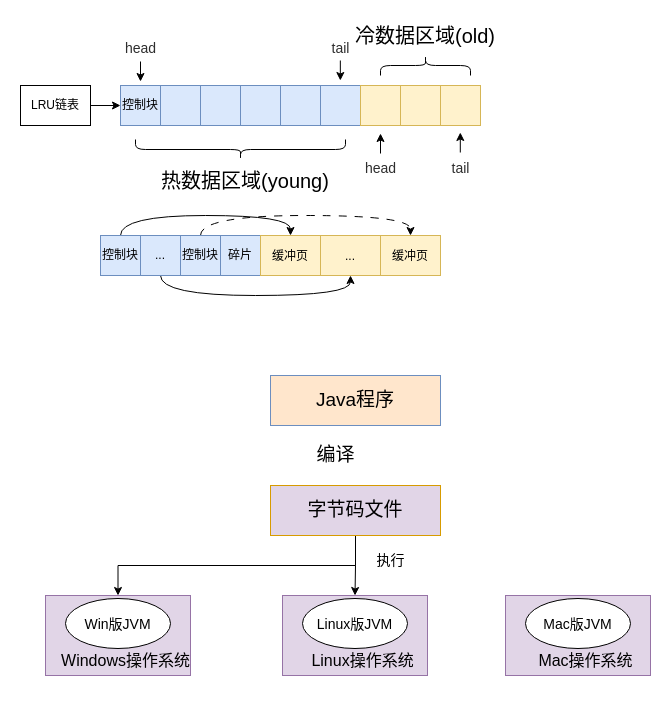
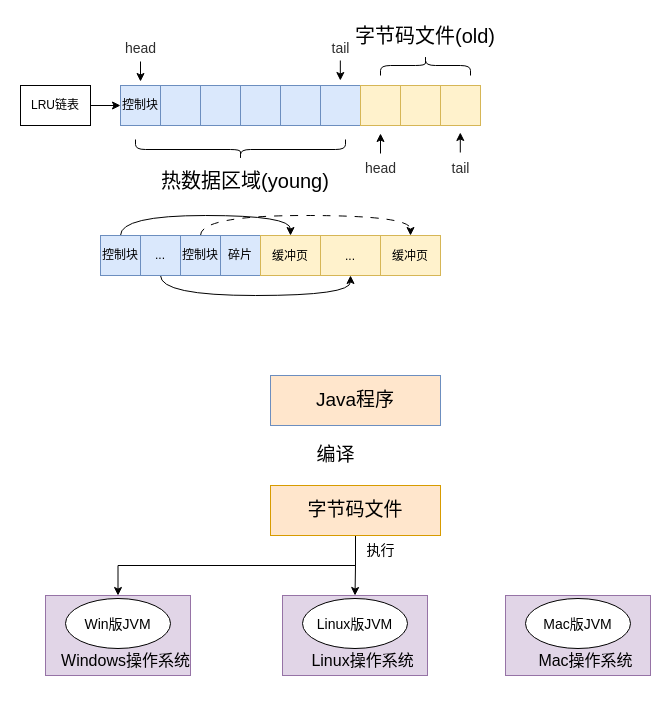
node "冷数据区域(old)": label "冷数据区域(old)" -> "字节码文件(old)"
node "字节码文件": fillcolor #e1d5e7 -> #ffe6cc
node "执行": moved (391, 561) -> (381, 551)
